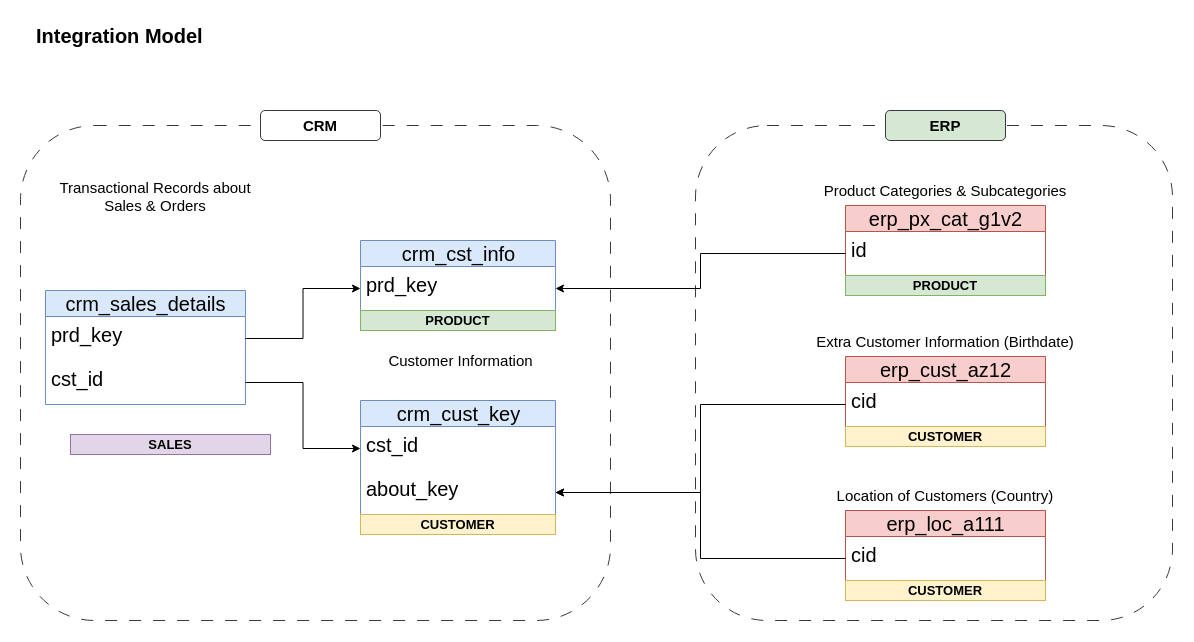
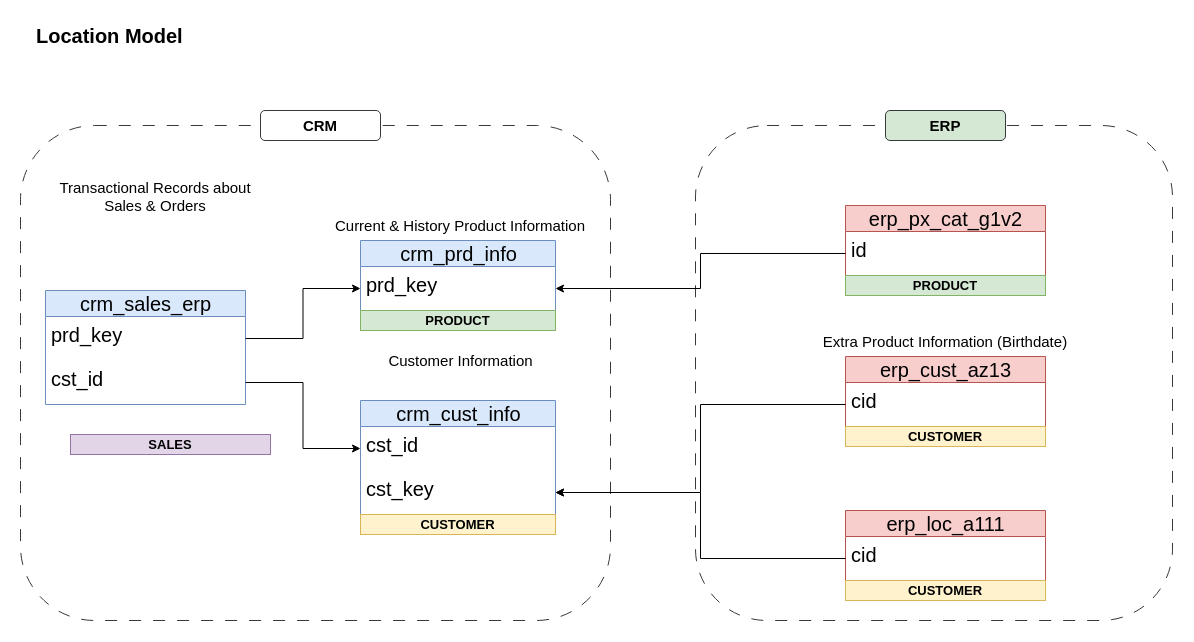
node "Integration Model": label "Integration Model" -> "Location Model"
node "Product Categories & Subcategories": removed
node "Current & History Product Information": added
node "crm_cst_info": label "crm_cst_info" -> "crm_prd_info"
node "crm_sales_details": label "crm_sales_details" -> "crm_sales_erp"
node "Extra Customer Information (Birthdate)": label "Extra Customer Information (Birthdate)" -> "Extra Product Information (Birthdate)"
node "erp_cust_az12": label "erp_cust_az12" -> "erp_cust_az13"
node "crm_cust_key": label "crm_cust_key" -> "crm_cust_info"
node "about_key": label "about_key" -> "cst_key"
node "Location of Customers (Country)": removed
